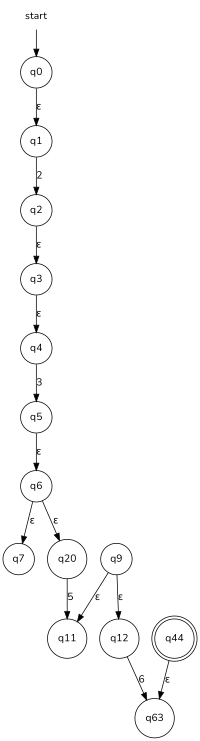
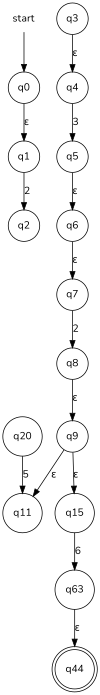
edge "q2" -> "q3": removed, label "ε"
node "q8": added
edge "q6" -> "q20": removed, label "ε"
node "q12": label "q12" -> "q15"
edge "q44" -> "q63": reversed
